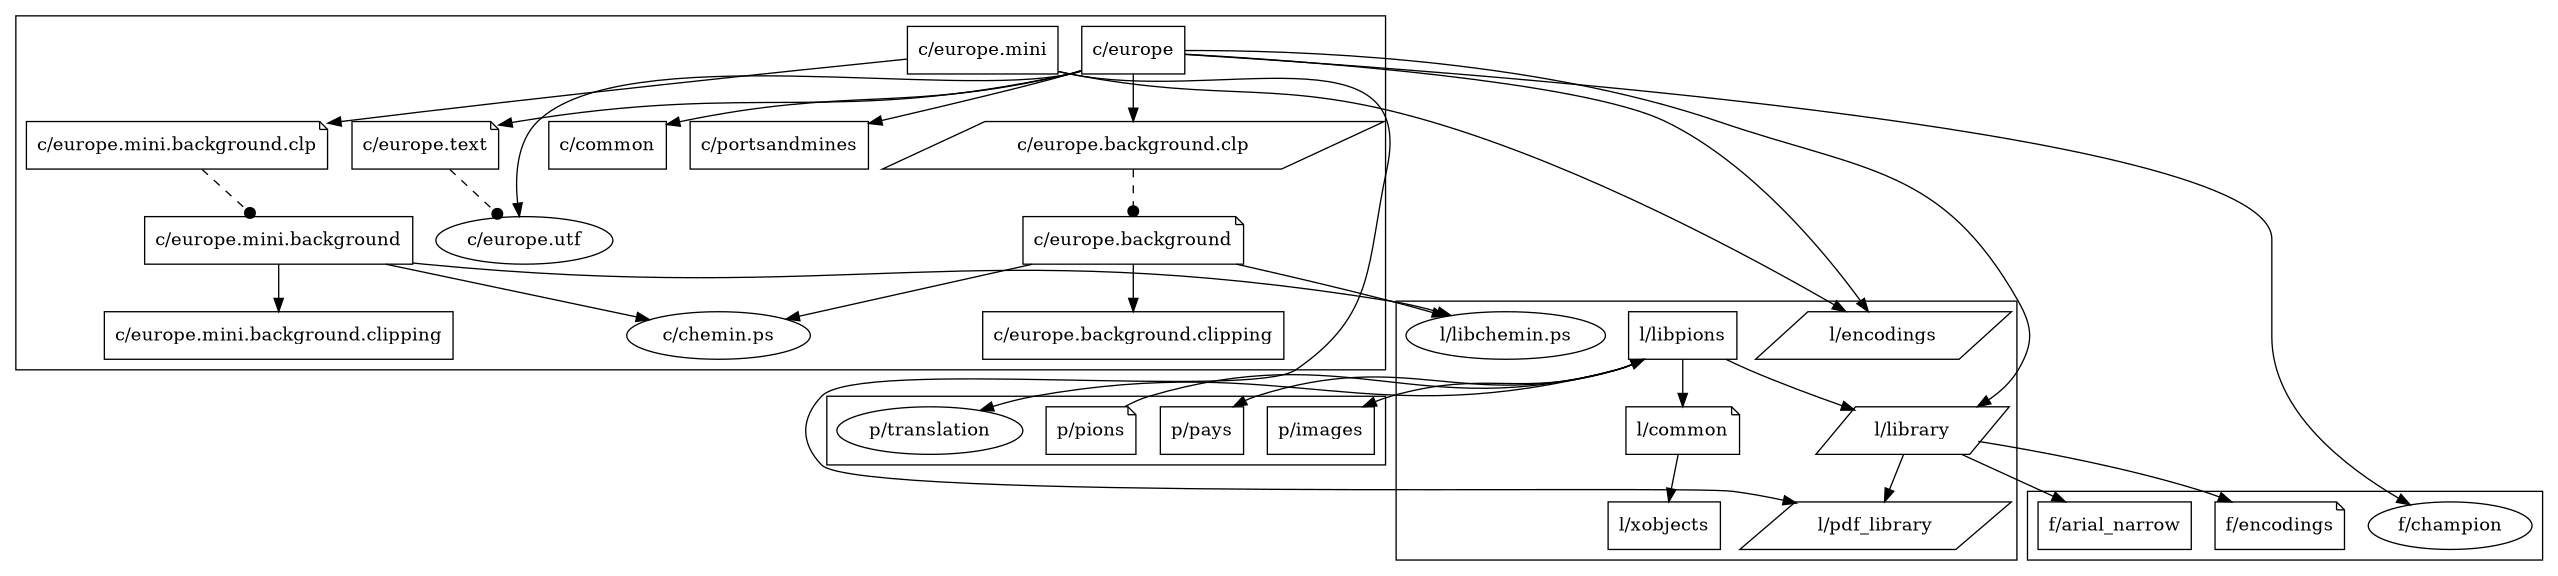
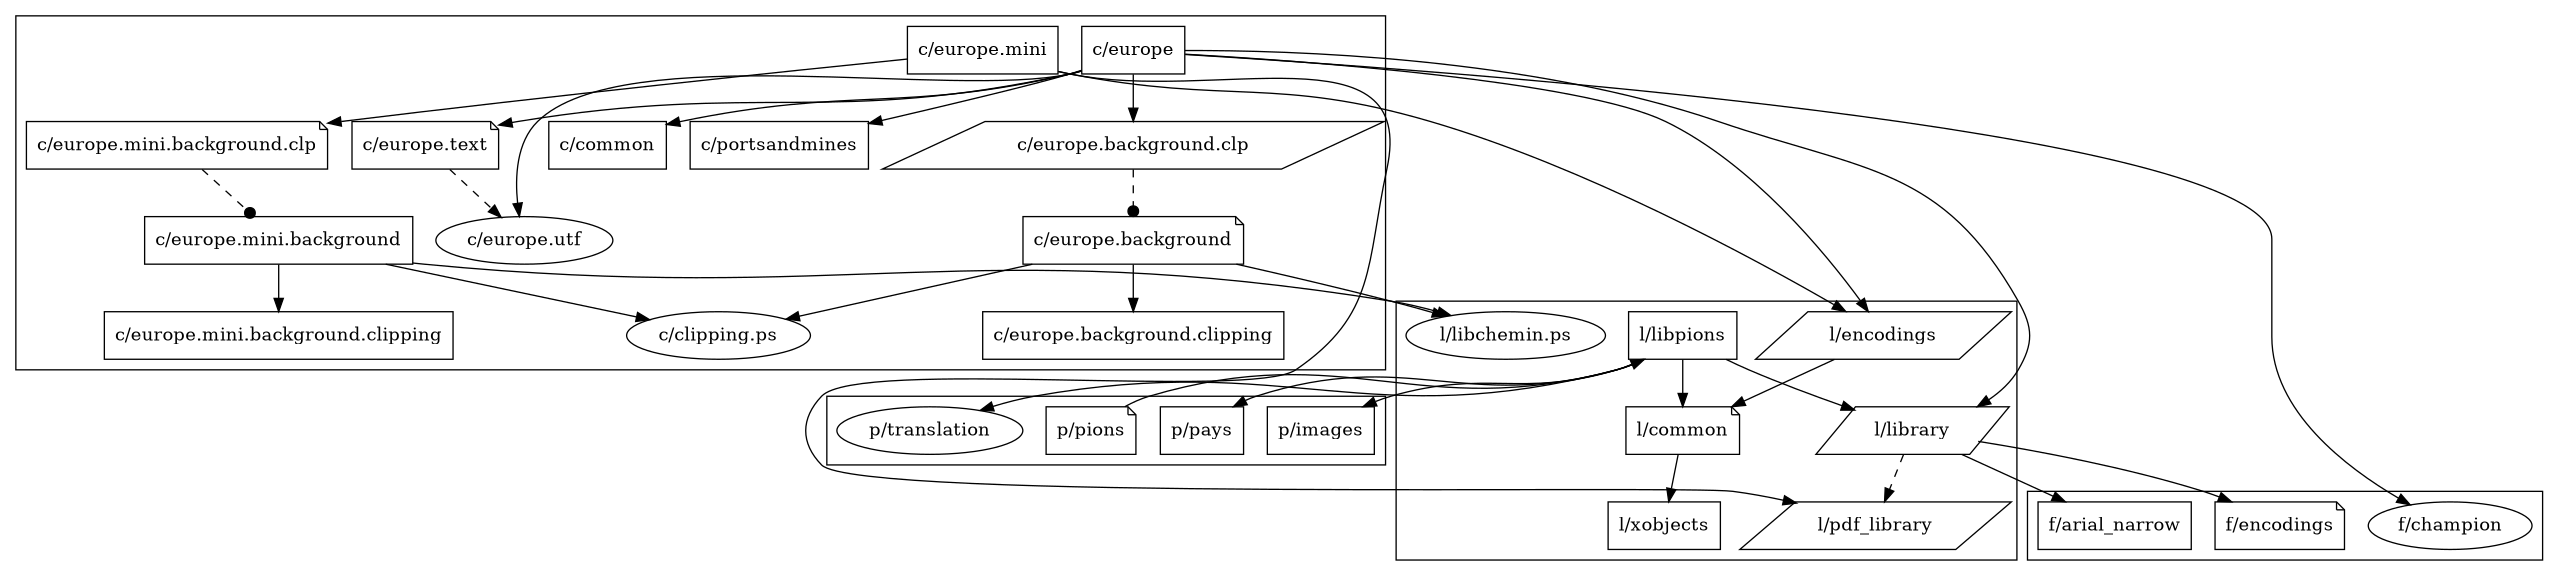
edge "c/europe.text" -> "c/europe.utf": arrowhead dot -> normal
node "c/chemin.ps": label "c/chemin.ps" -> "c/clipping.ps"
edge "l/encodings" -> "l/common": added
edge "l/library" -> "l/pdf_library": style solid -> dashed
